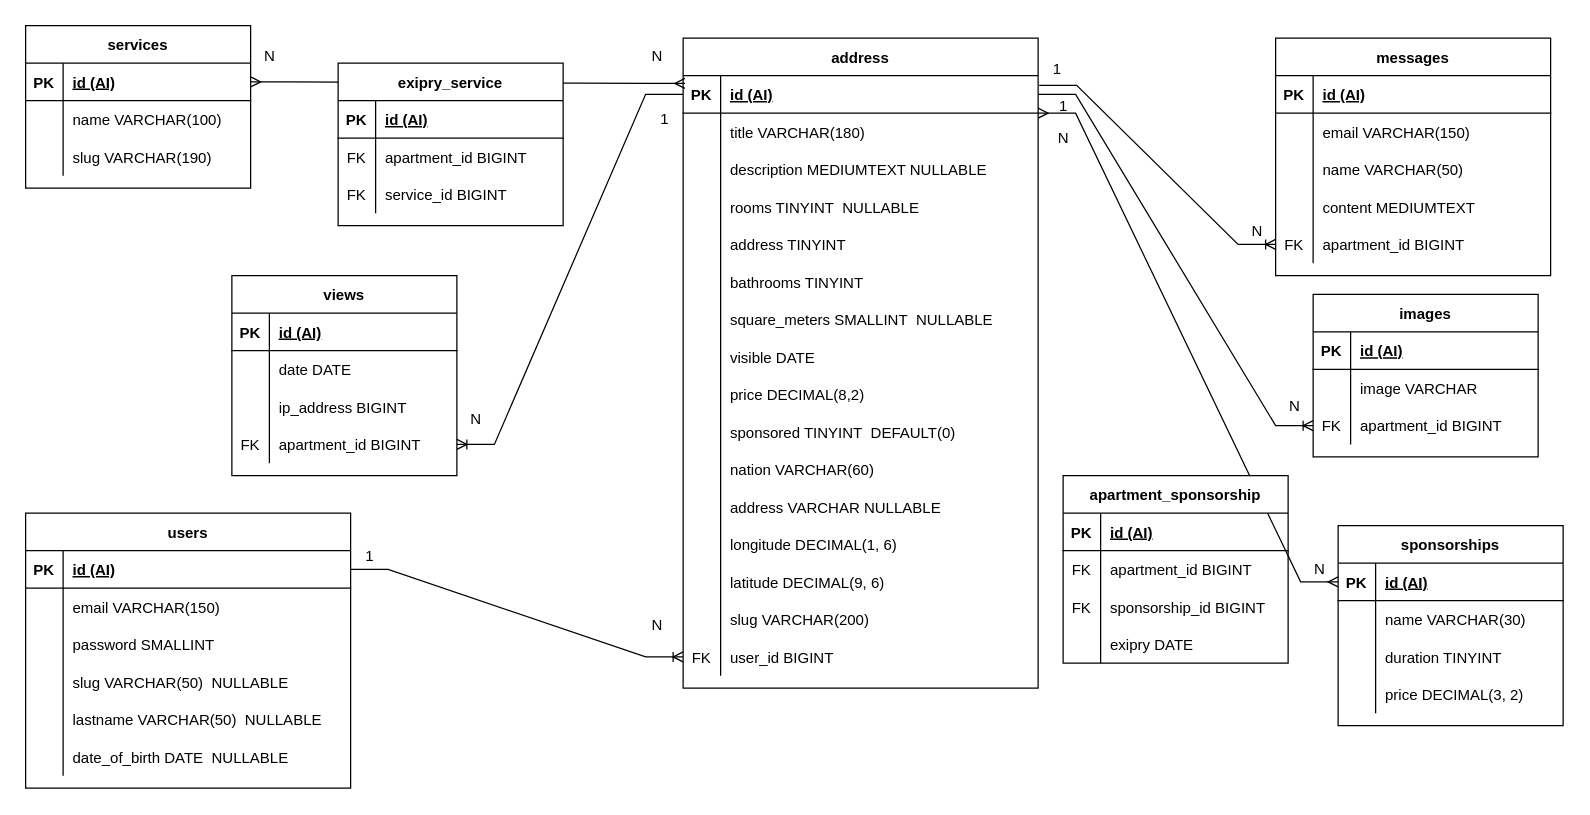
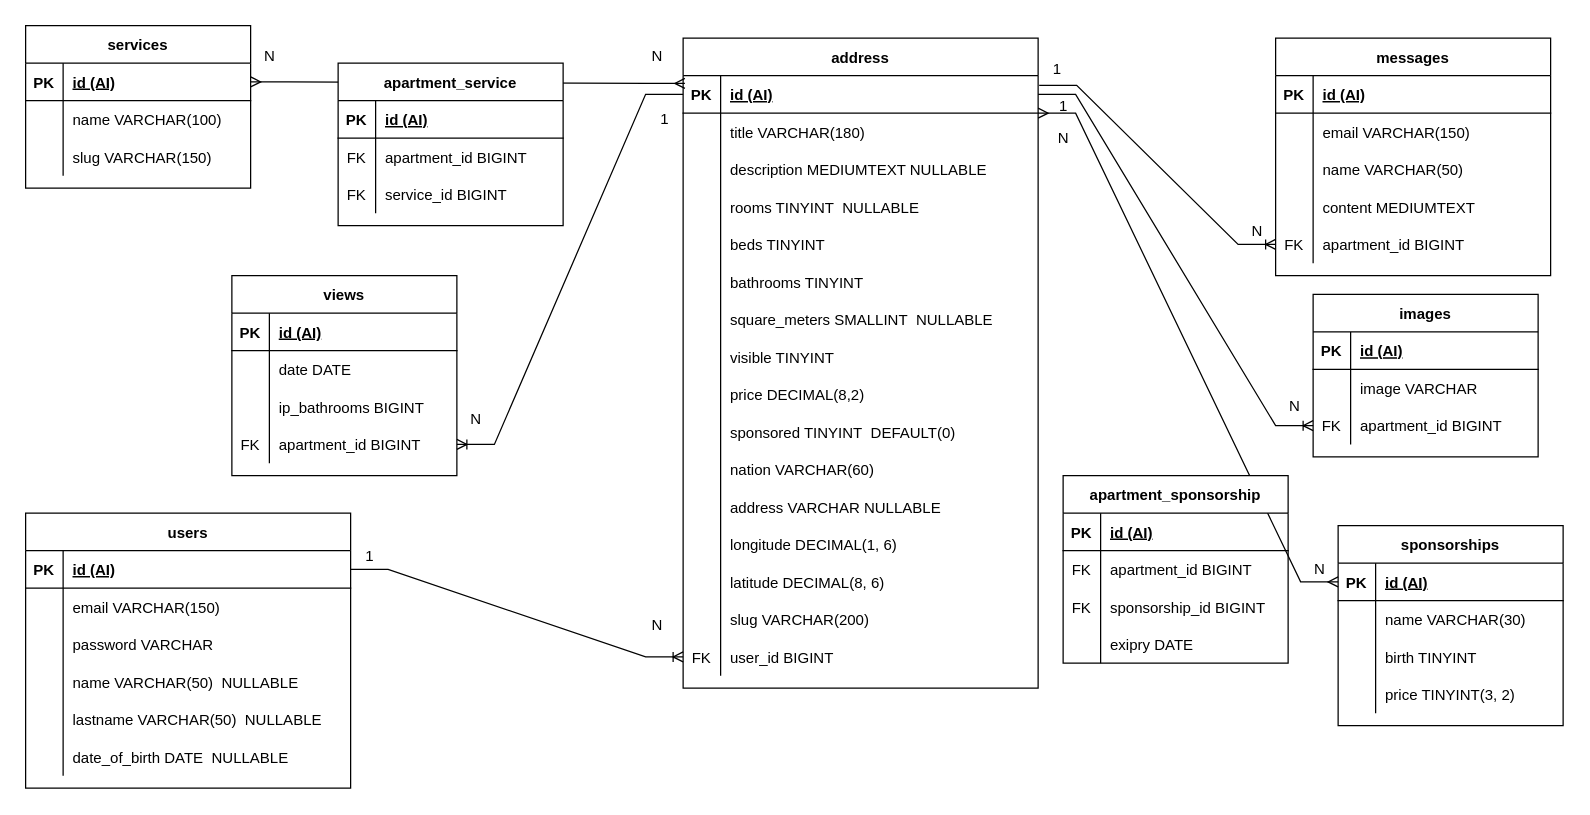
node "exipry_service": label "exipry_service" -> "apartment_service"
node "slug VARCHAR(190)": label "slug VARCHAR(190)" -> "slug VARCHAR(150)"
node "address TINYINT": label "address TINYINT" -> "beds TINYINT"
node "visible DATE": label "visible DATE" -> "visible TINYINT"
node "ip_address BIGINT": label "ip_address BIGINT" -> "ip_bathrooms BIGINT"
node "latitude DECIMAL(9, 6)": label "latitude DECIMAL(9, 6)" -> "latitude DECIMAL(8, 6)"
node "password SMALLINT": label "password SMALLINT" -> "password VARCHAR"
node "duration TINYINT": label "duration TINYINT" -> "birth TINYINT"
node "slug VARCHAR(50) NULLABLE": label "slug VARCHAR(50) NULLABLE" -> "name VARCHAR(50) NULLABLE"
node "price DECIMAL(3, 2)": label "price DECIMAL(3, 2)" -> "price TINYINT(3, 2)"
